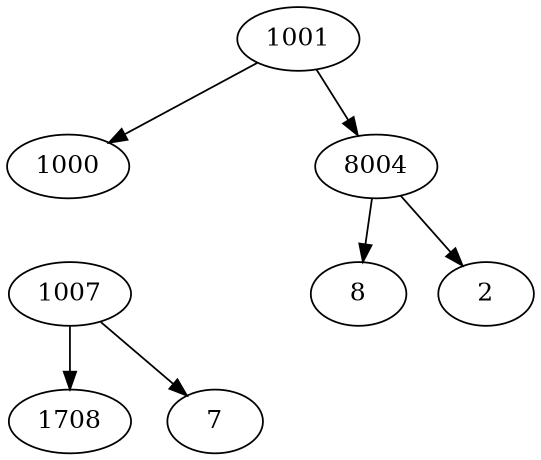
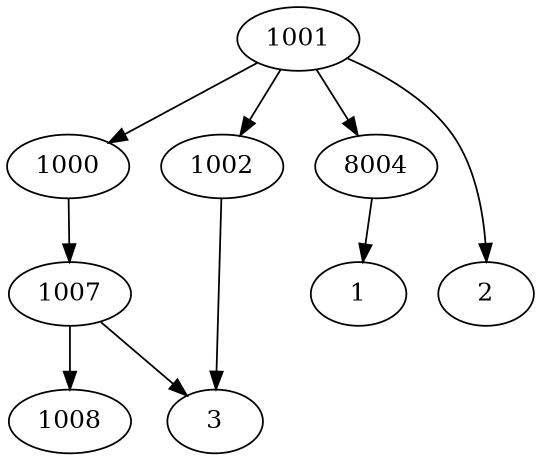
node "1002": added
edge "1000" -> "1007": added
edge "8004" -> "2": now "1001" -> "2"
node "8": label "8" -> "1"
node "1708": label "1708" -> "1008"
node "7": label "7" -> "3"
